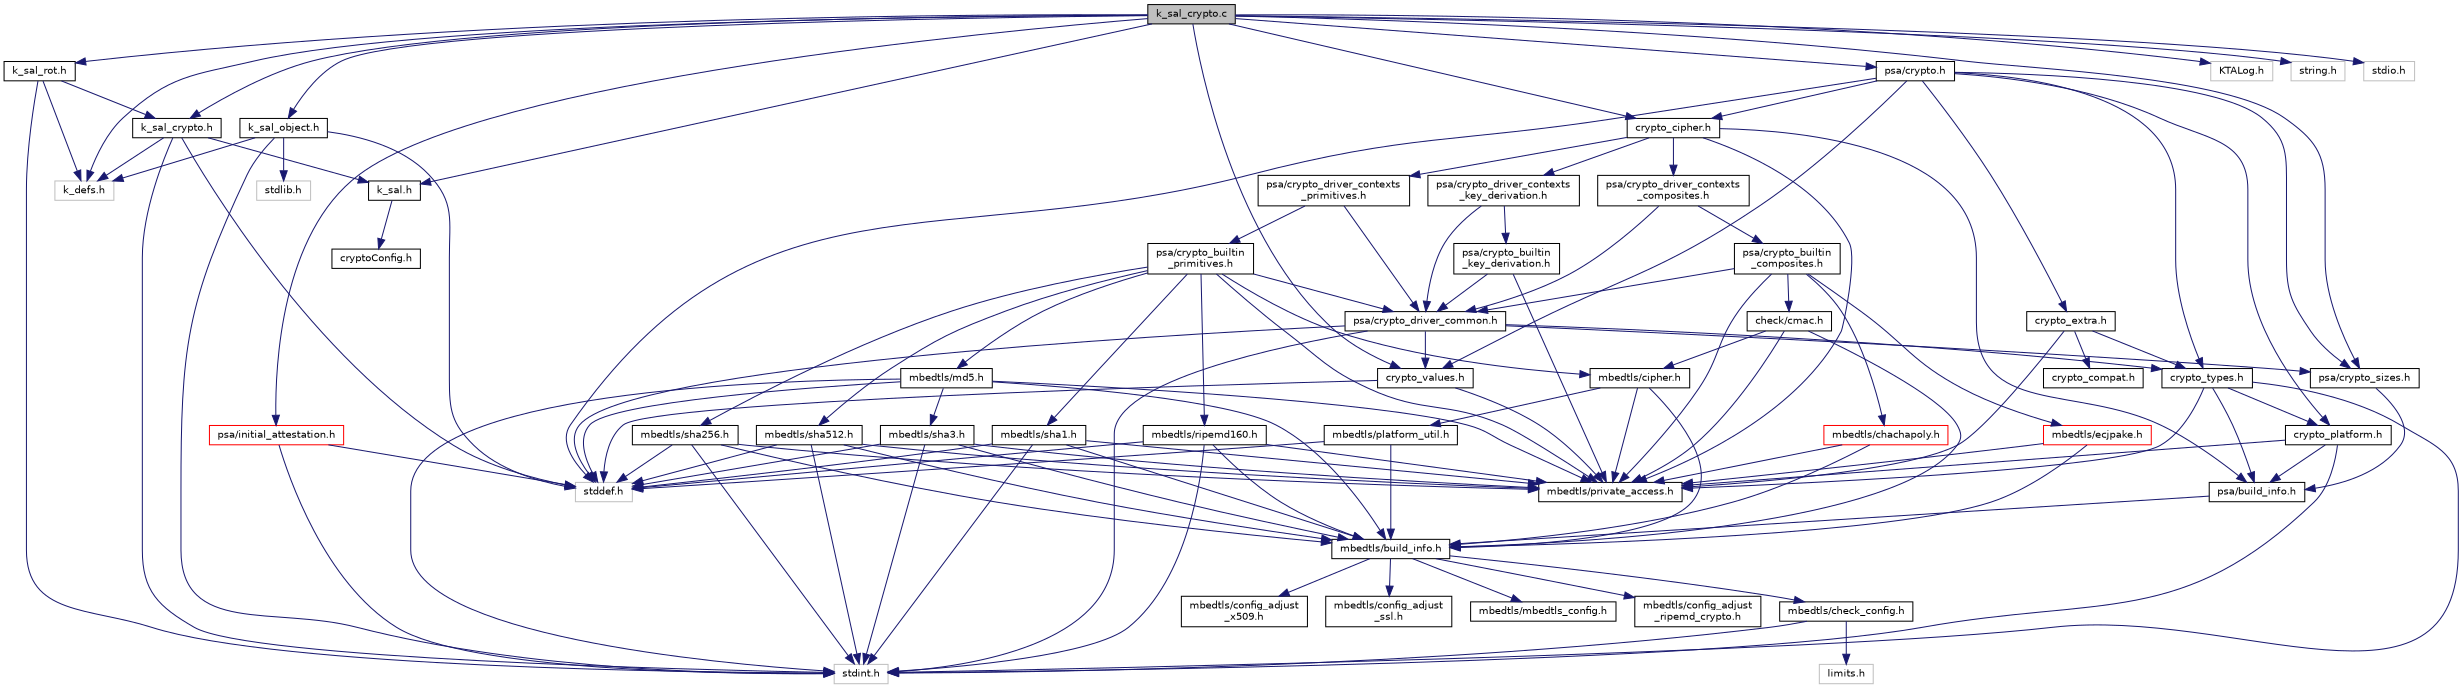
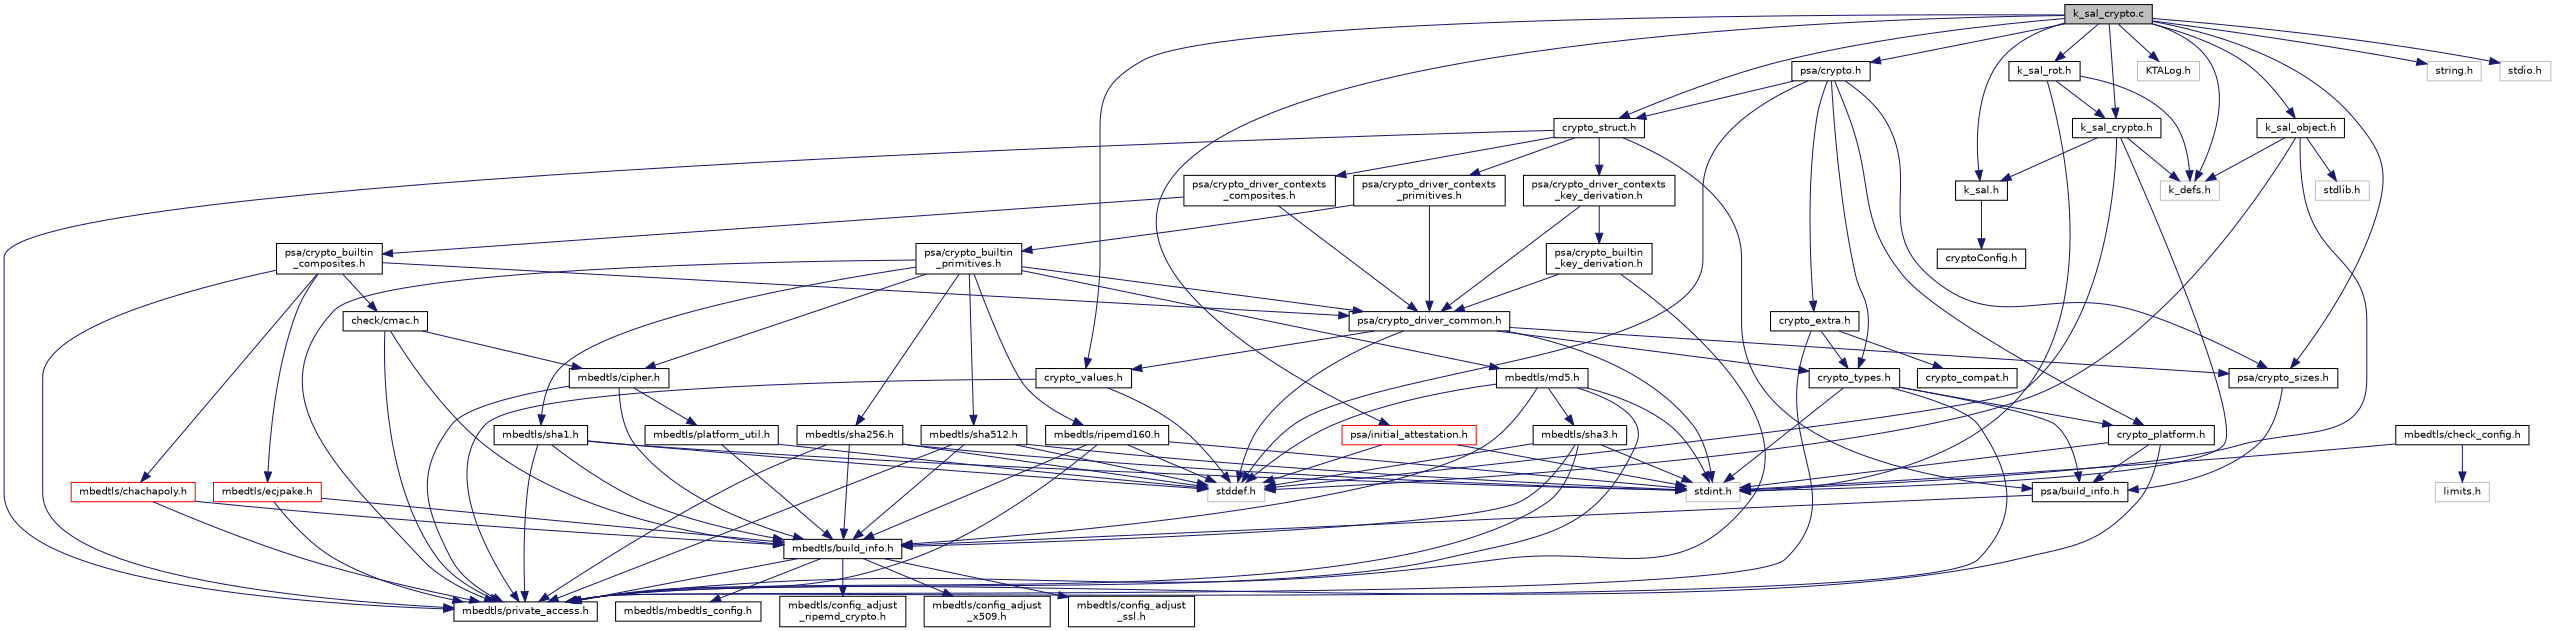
node "crypto_cipher.h": label "crypto_cipher.h" -> "crypto_struct.h"
edge "psa/crypto.h" -> "crypto_values.h": removed
edge "mbedtls/build_info.h" -> "mbedtls/check_config.h": now "mbedtls/build_info.h" -> "mbedtls/private_access.h"
